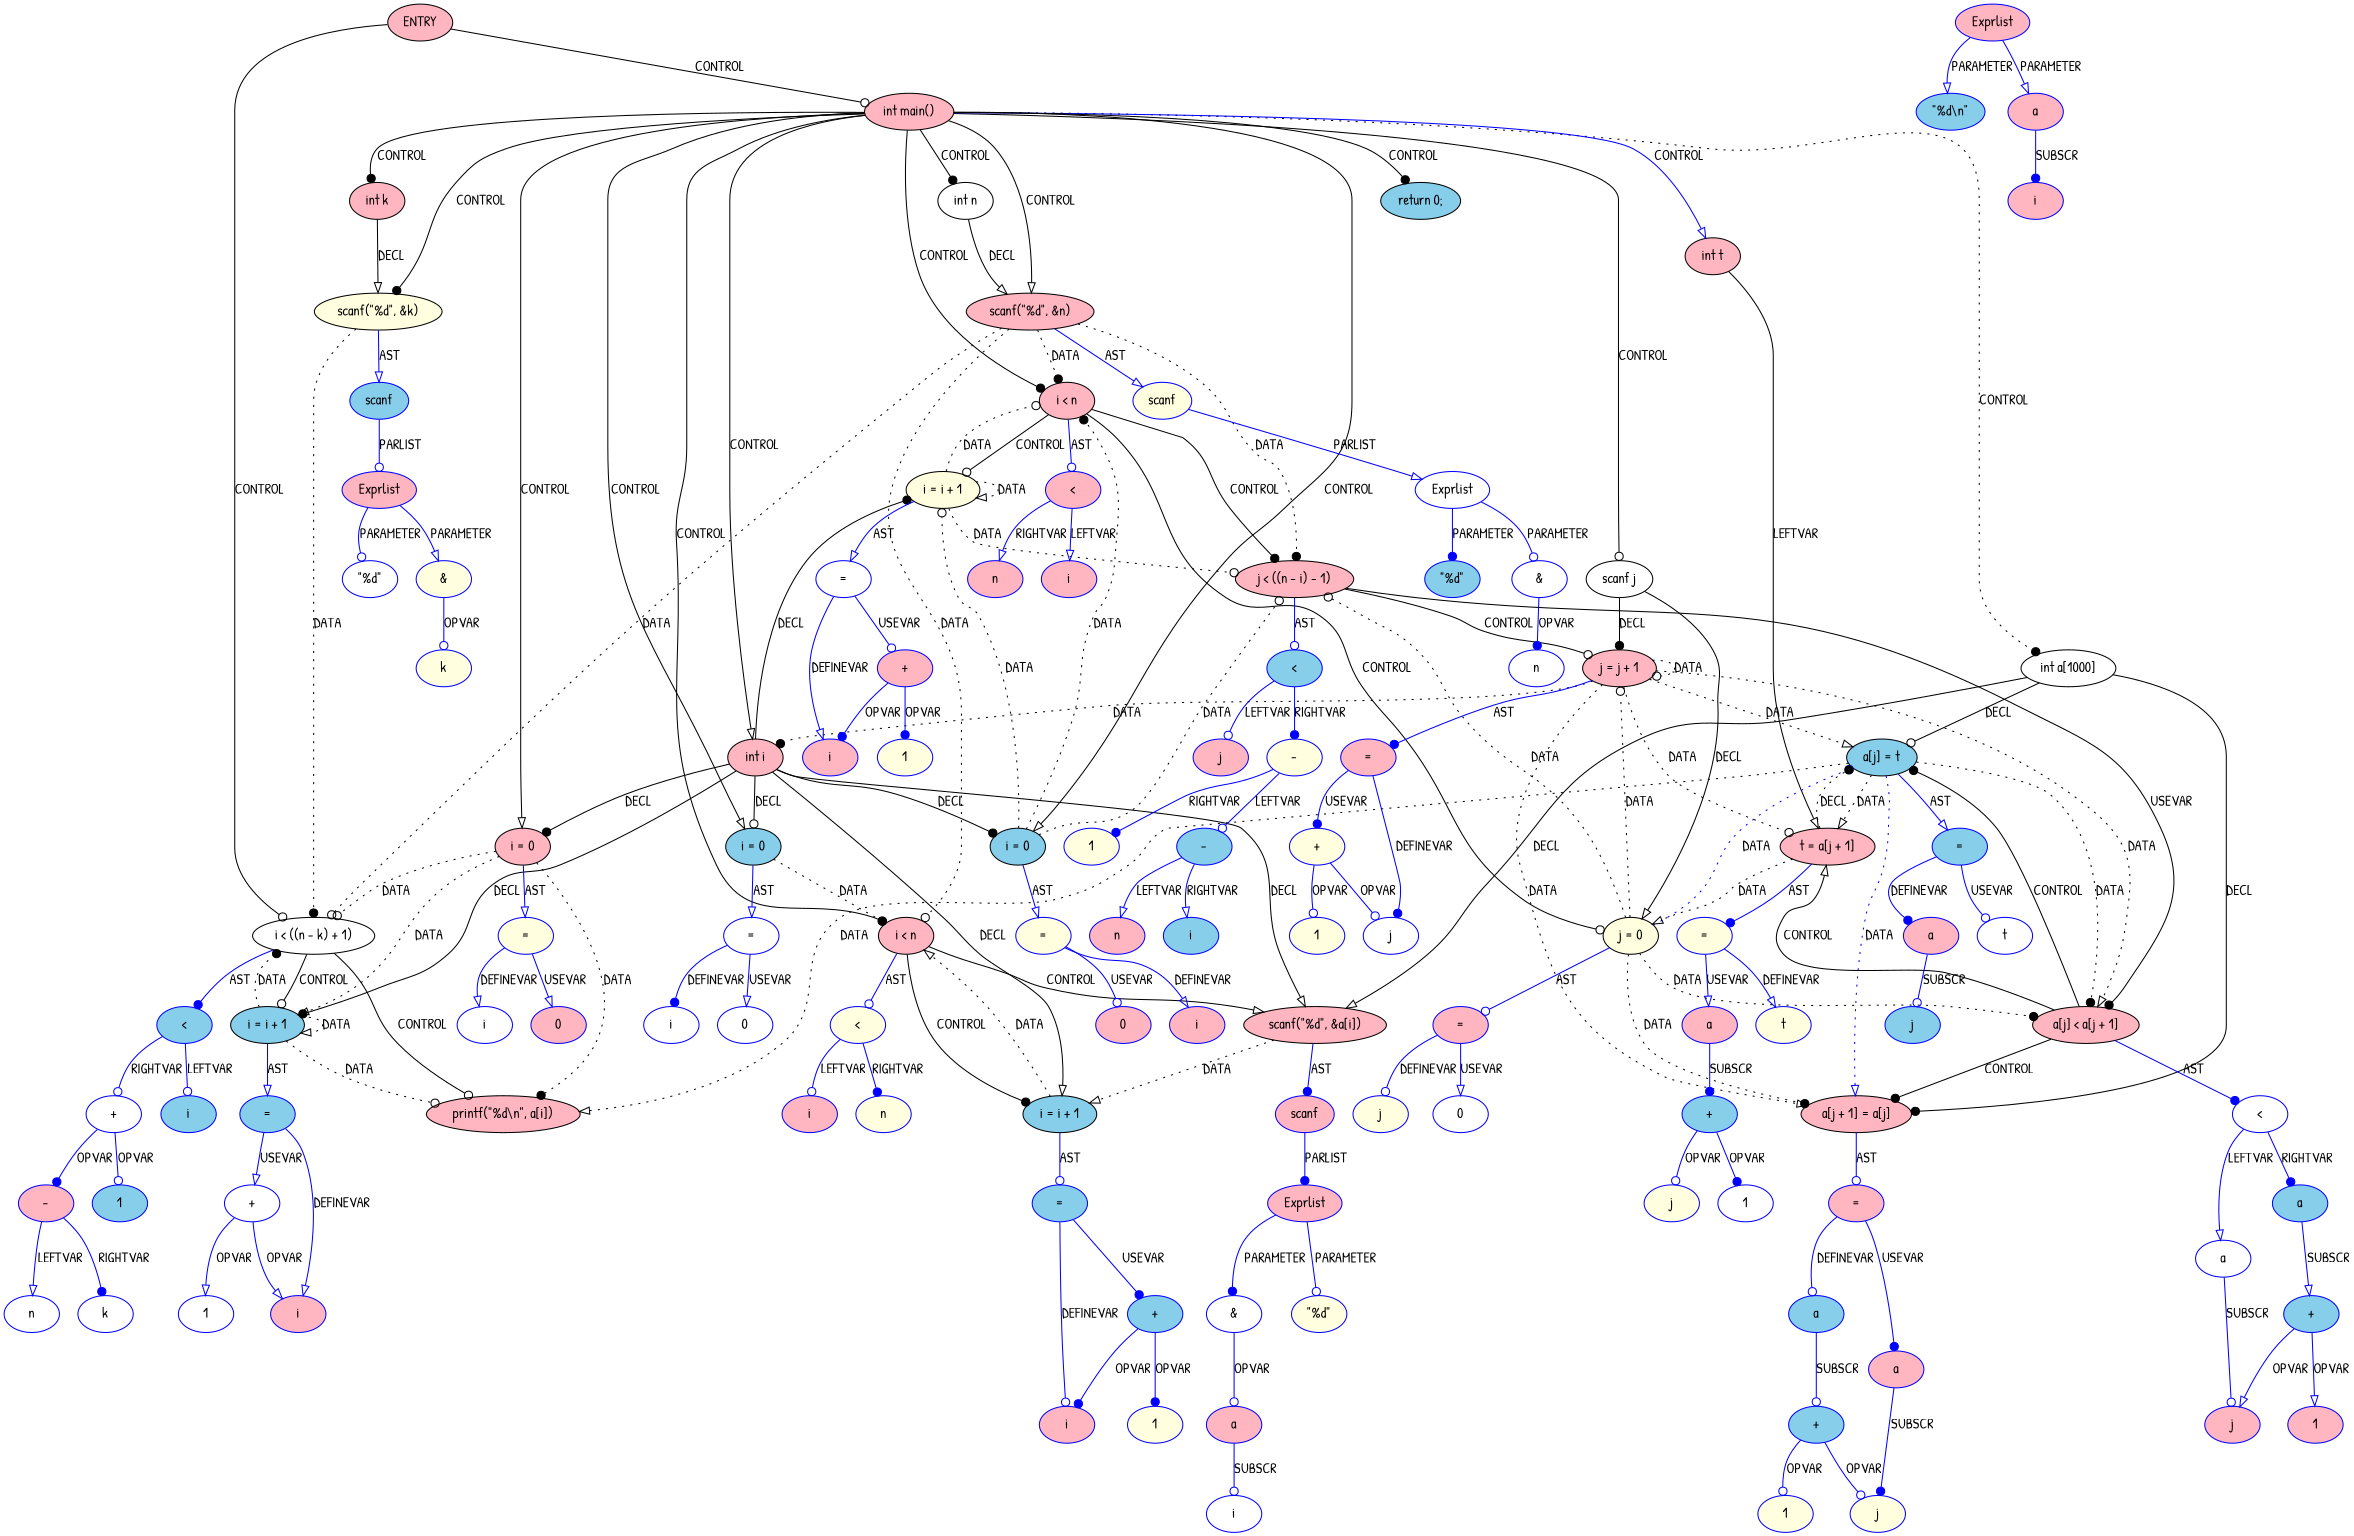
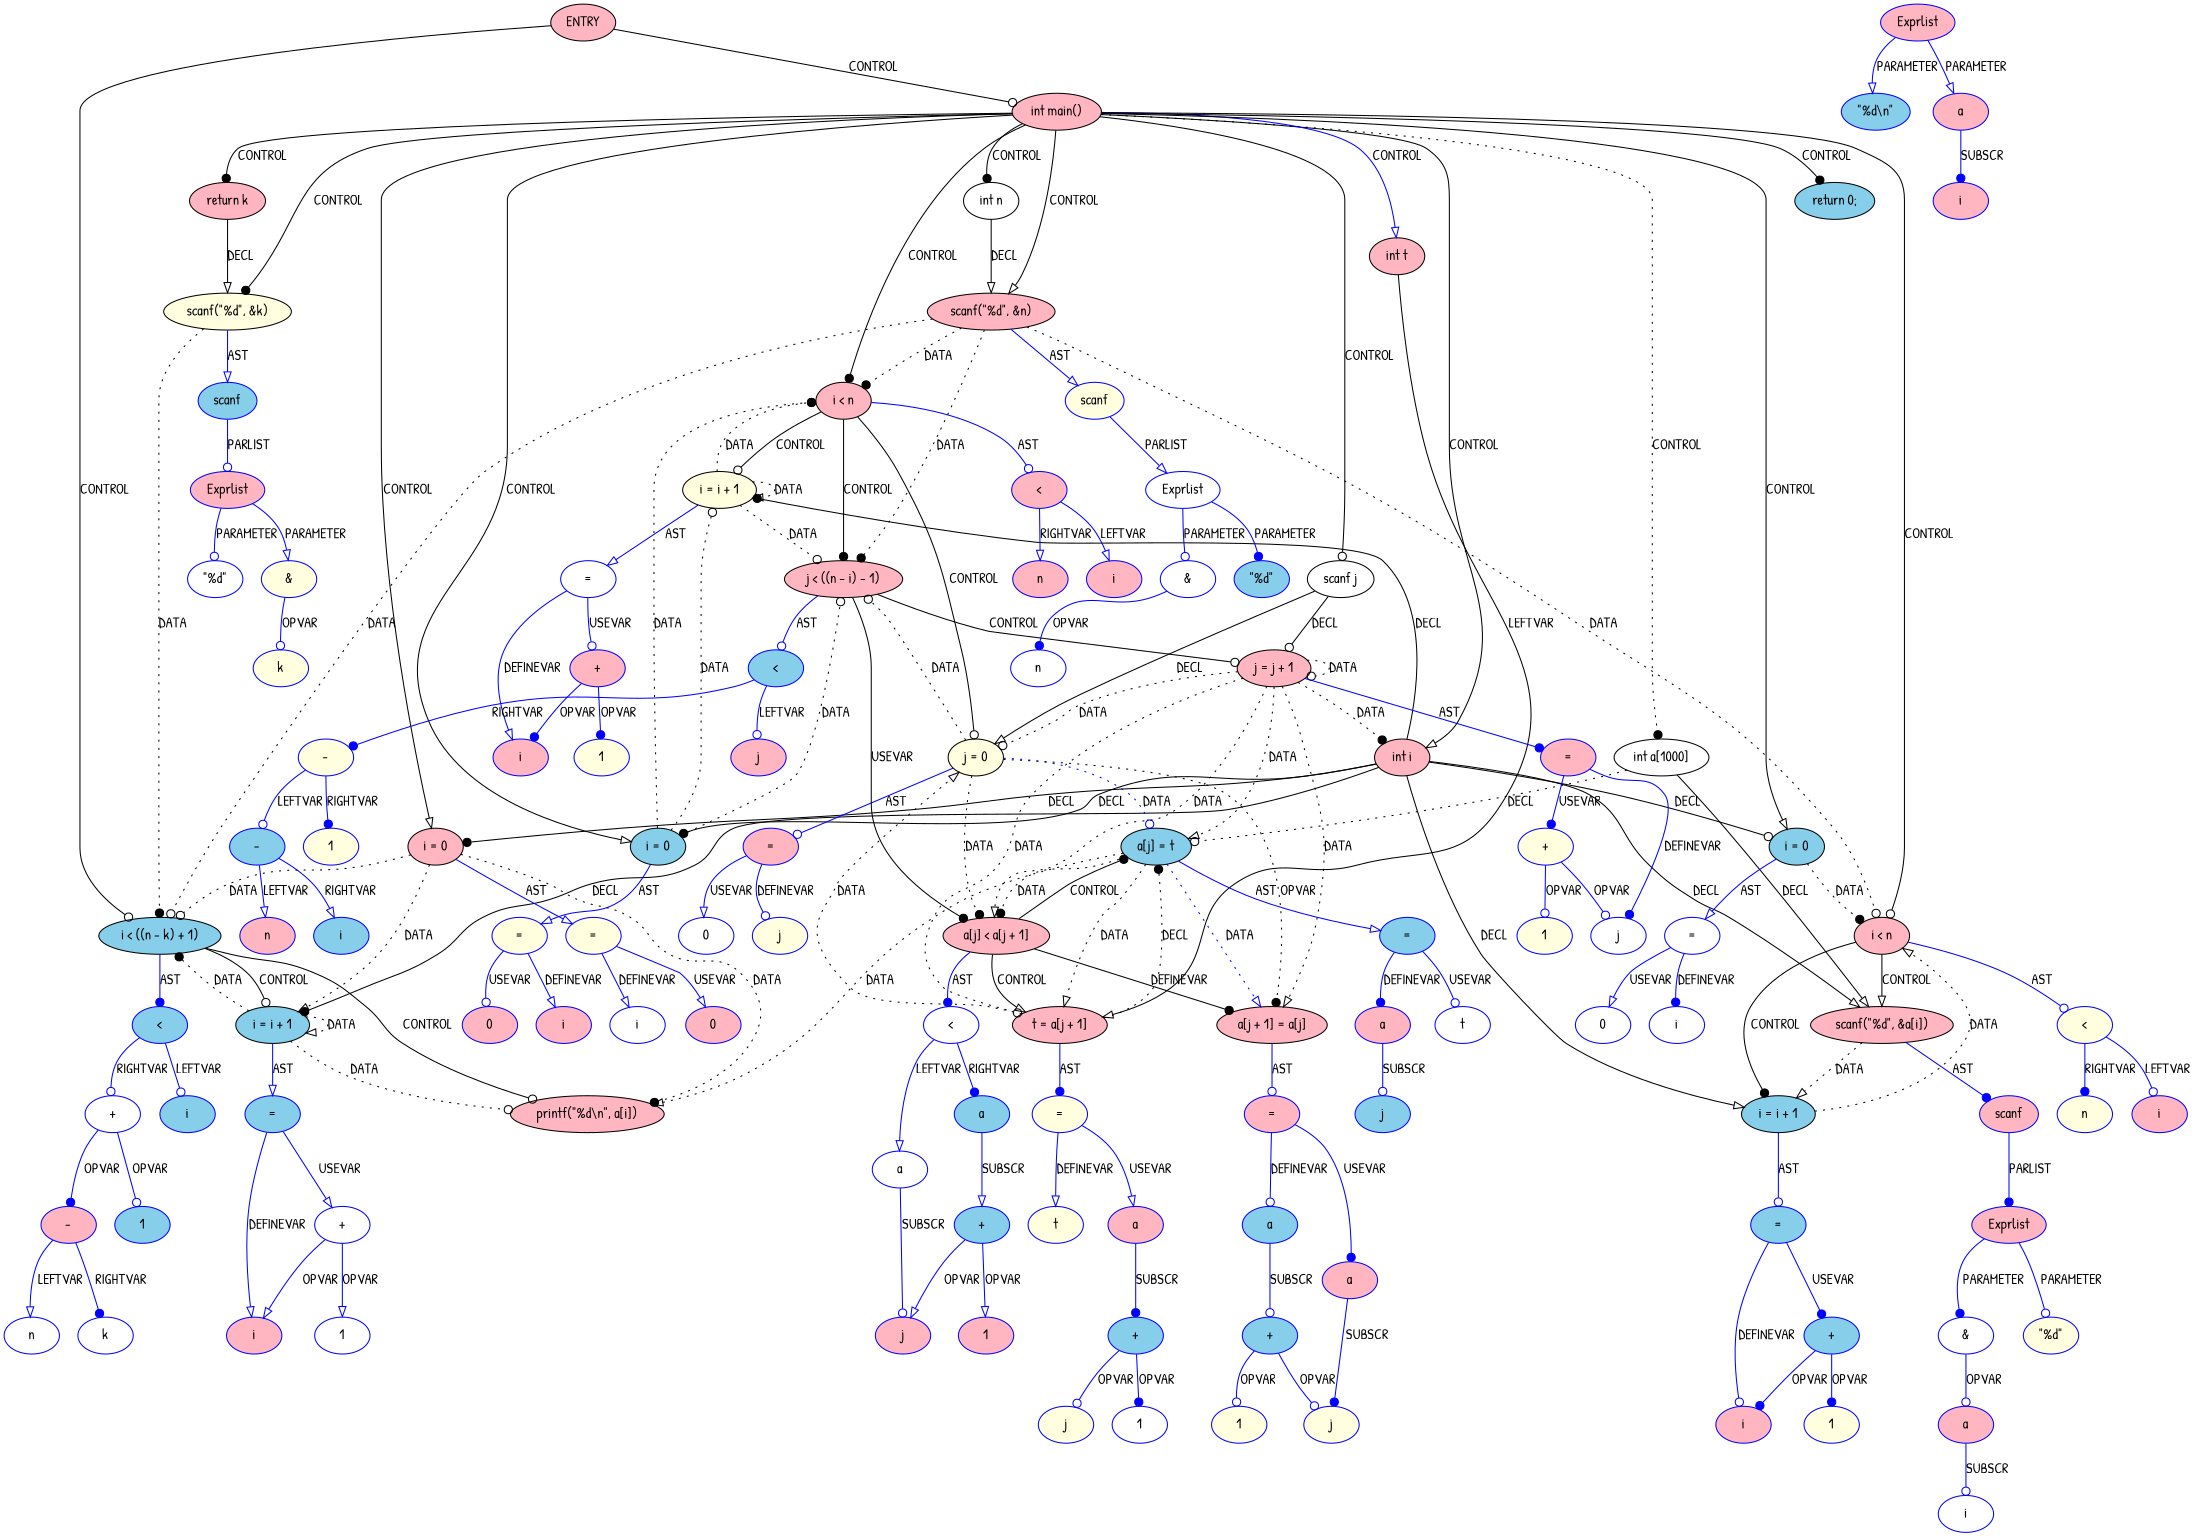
node "int k": label "int k" -> "return k"
edge "scanf j" -> "j = j + 1": arrowhead dot -> odot
edge "int a[1000]" -> "a[j] = t": style solid -> dotted
edge "j = 0" -> "j = j + 1": reversed
node "i < ((n - k) + 1)": fillcolor white -> skyblue
edge "int a[1000]" -> "a[j + 1] = a[j]": removed, label "DECL"
edge "j = 0" -> "a[j + 1] = a[j]": label "DATA" -> "OPVAR"
edge "a[j] < a[j + 1]" -> "a[j + 1] = a[j]": label "CONTROL" -> "DEFINEVAR"
